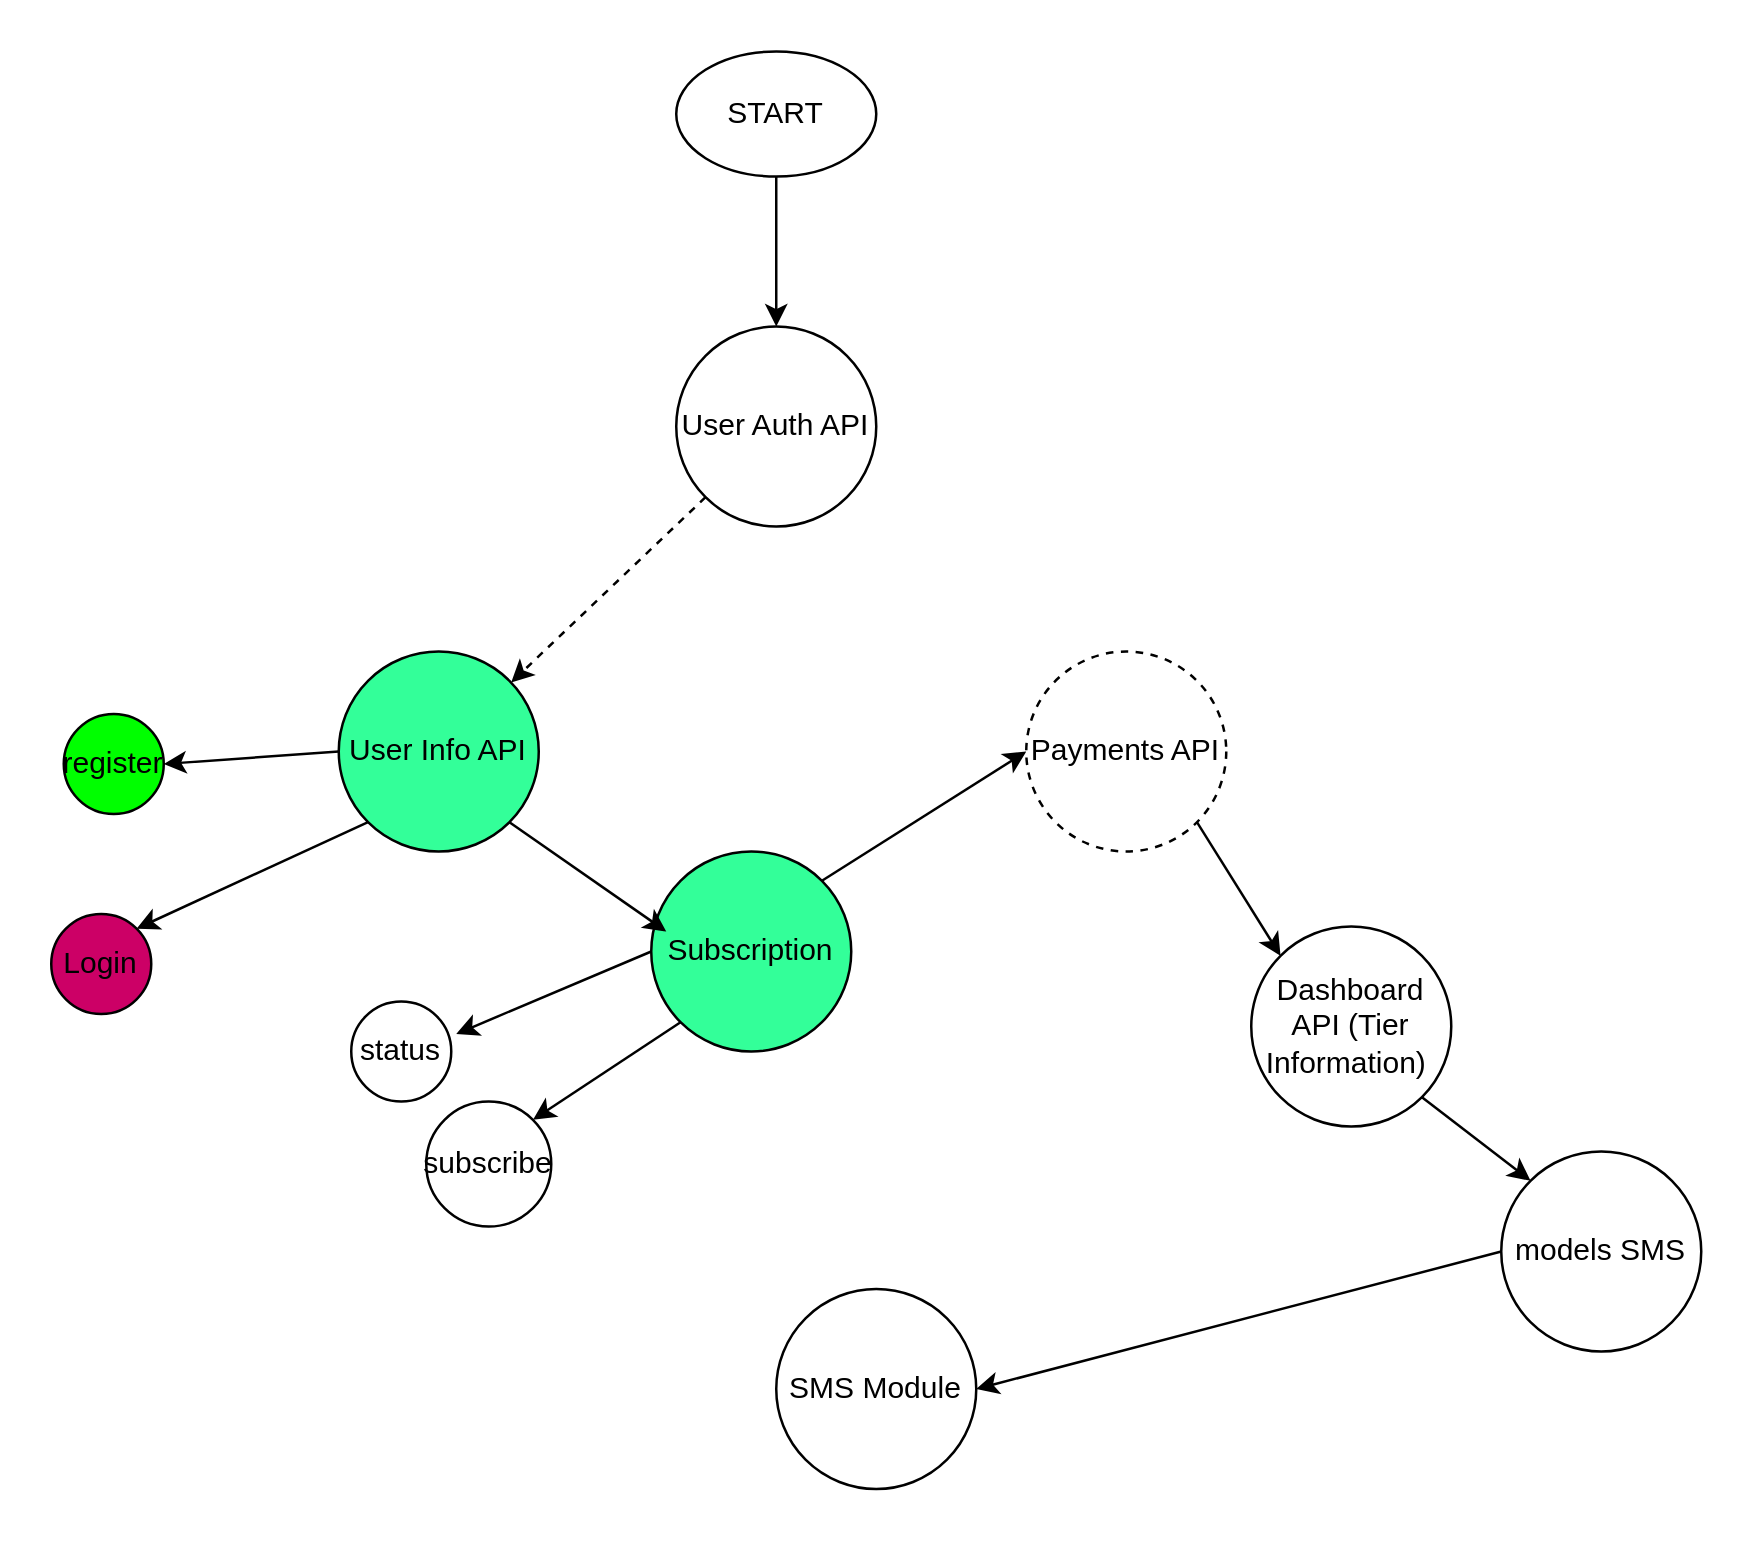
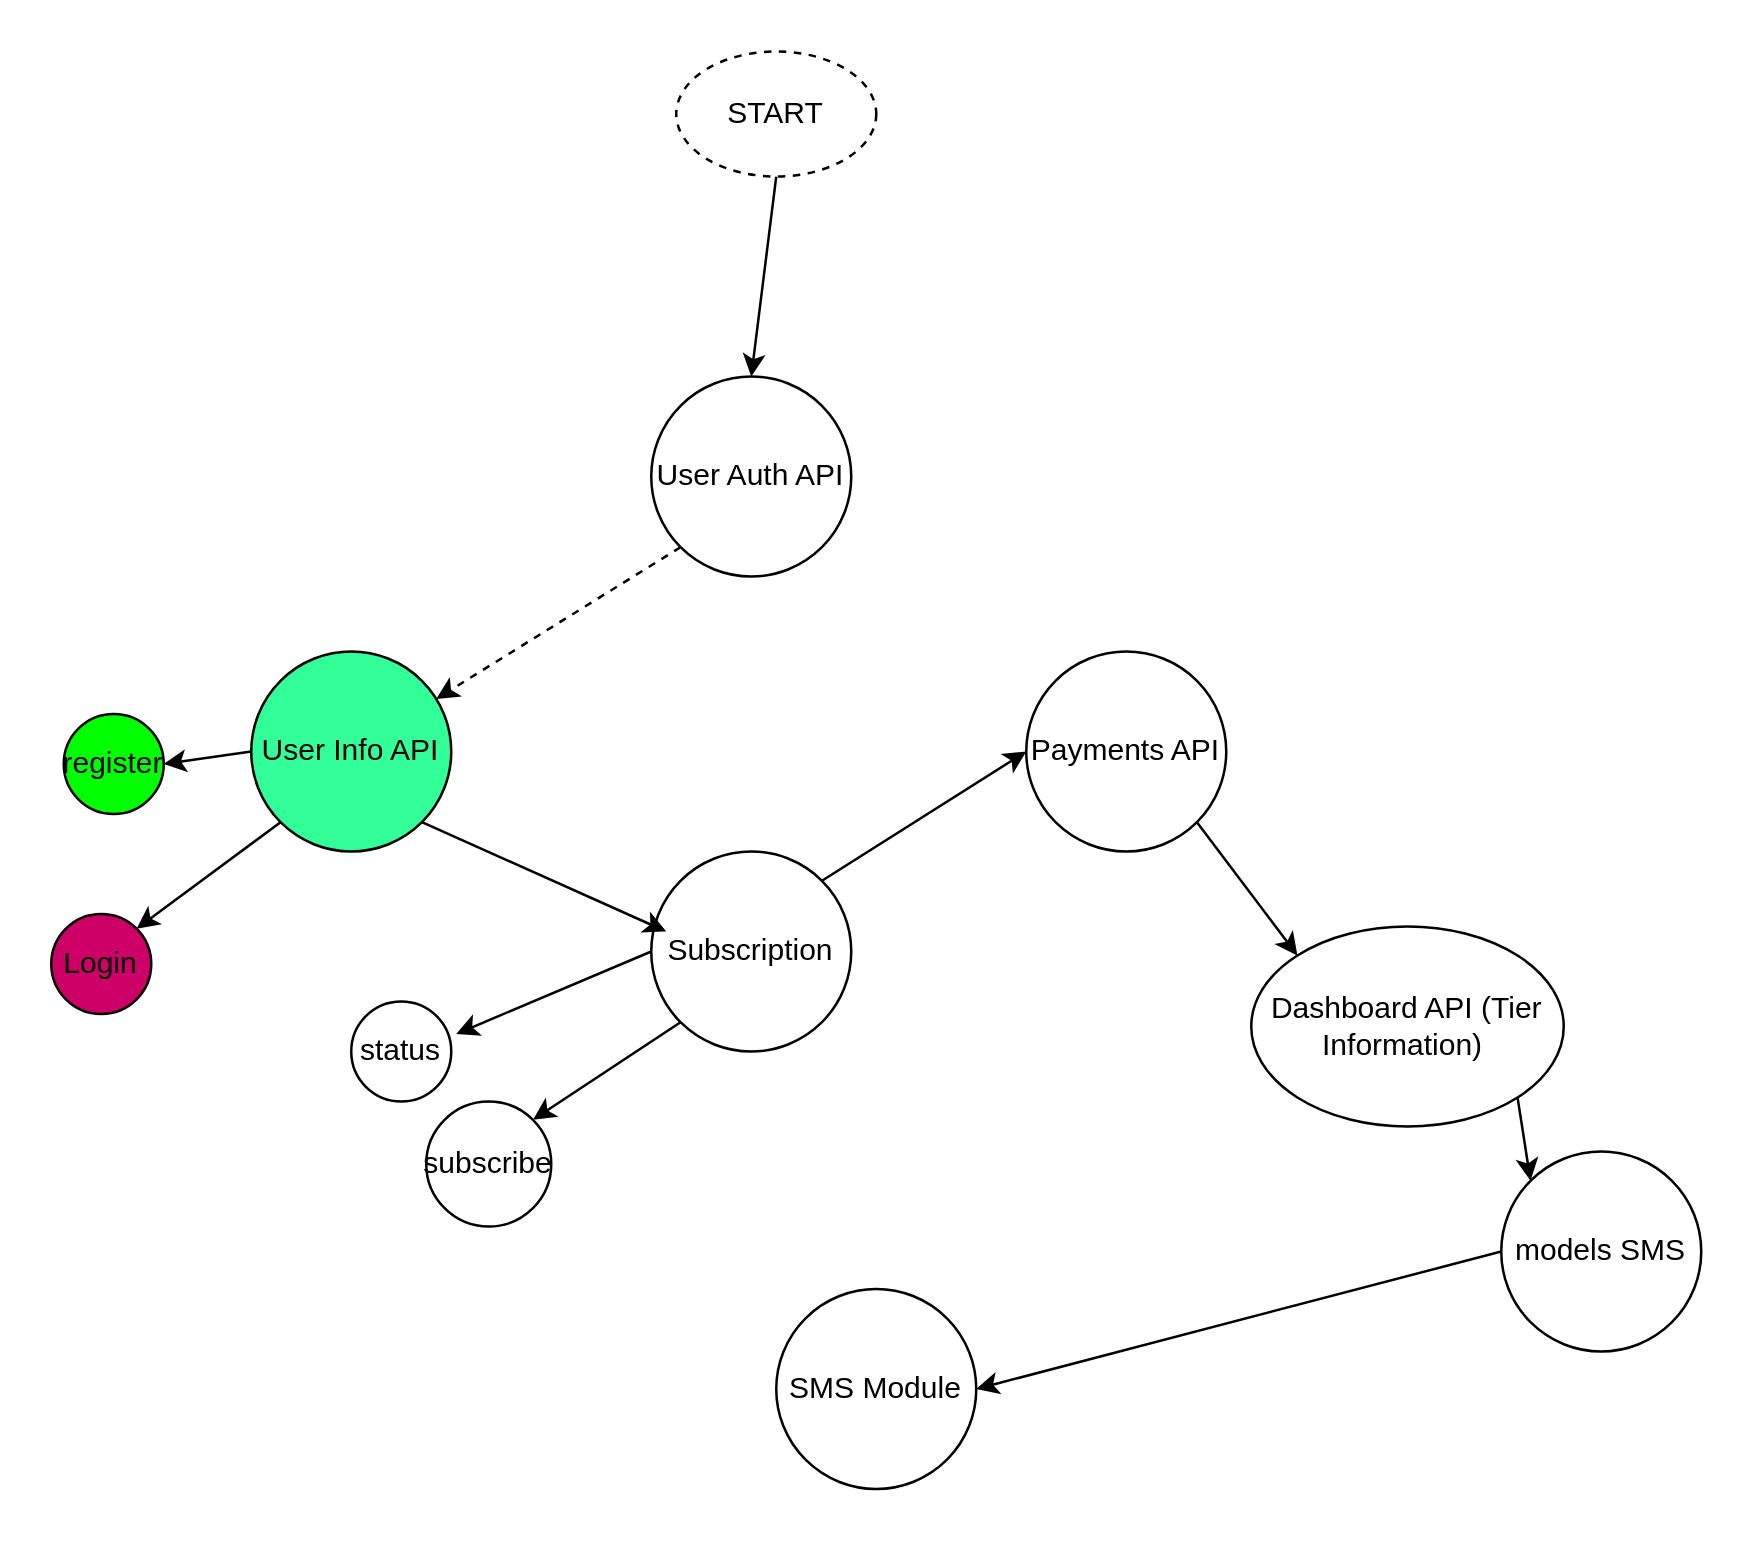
node "START": style solid -> dashed
node "User Auth API": moved (776, 426) -> (751, 476)
node "User Info API": moved (439, 751) -> (351, 751)
node "Payments API": style dashed -> solid
node "Subscription": fillcolor #33ff99 -> #ffffff
node "Dashboard API (Tier Information)": size 200x200 -> 313x200
